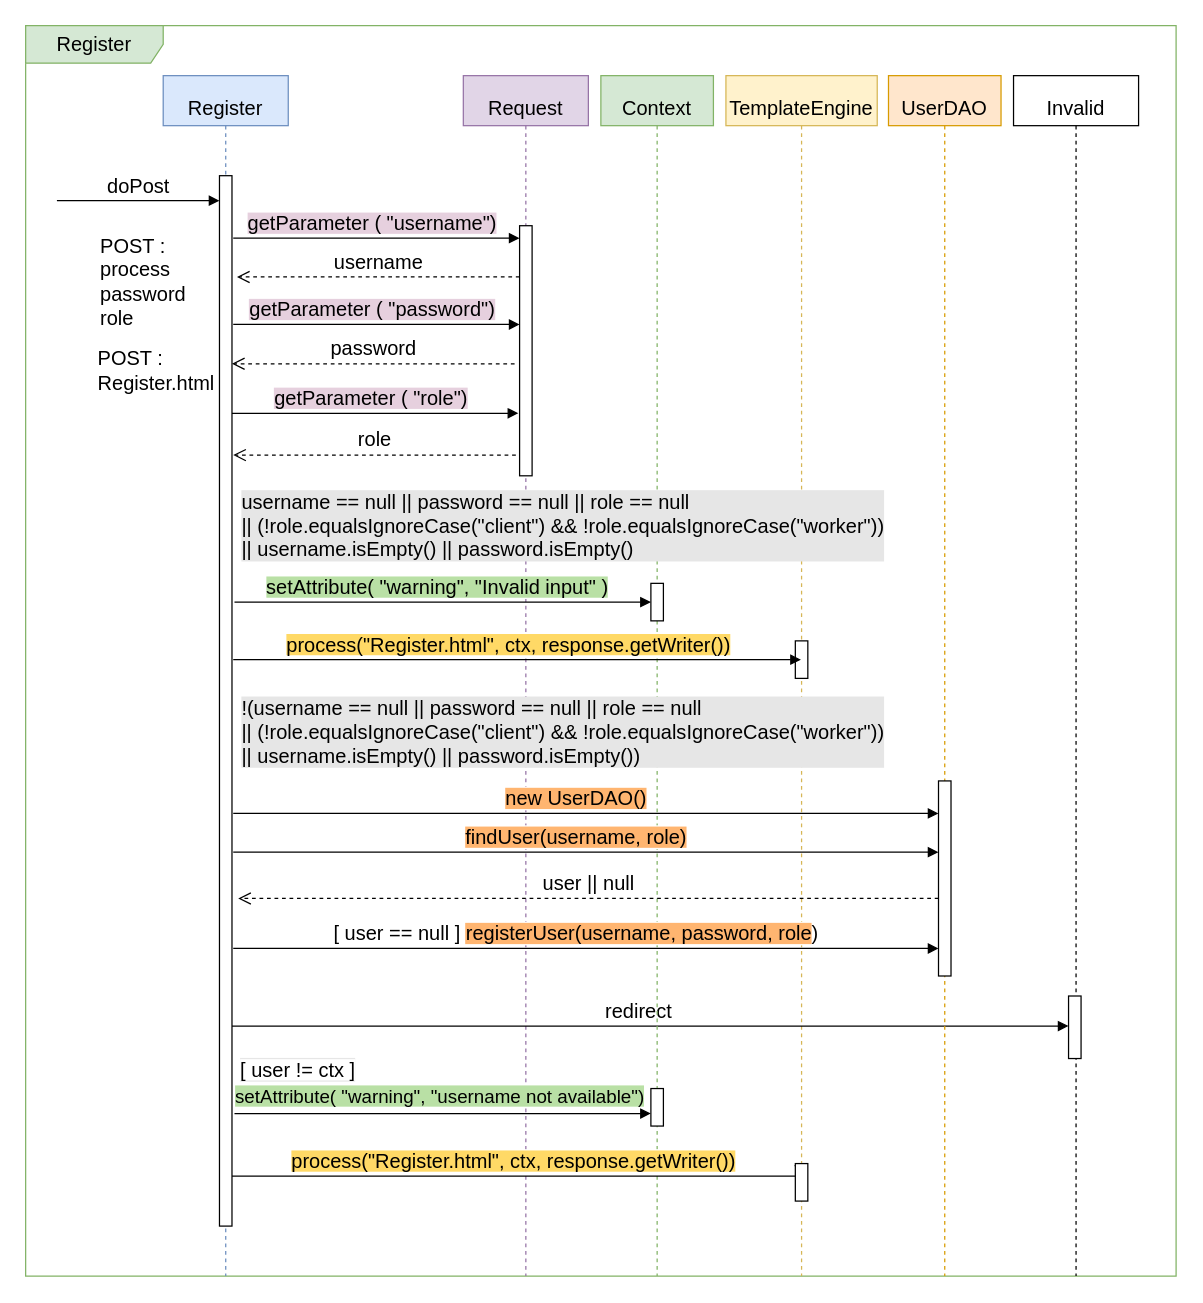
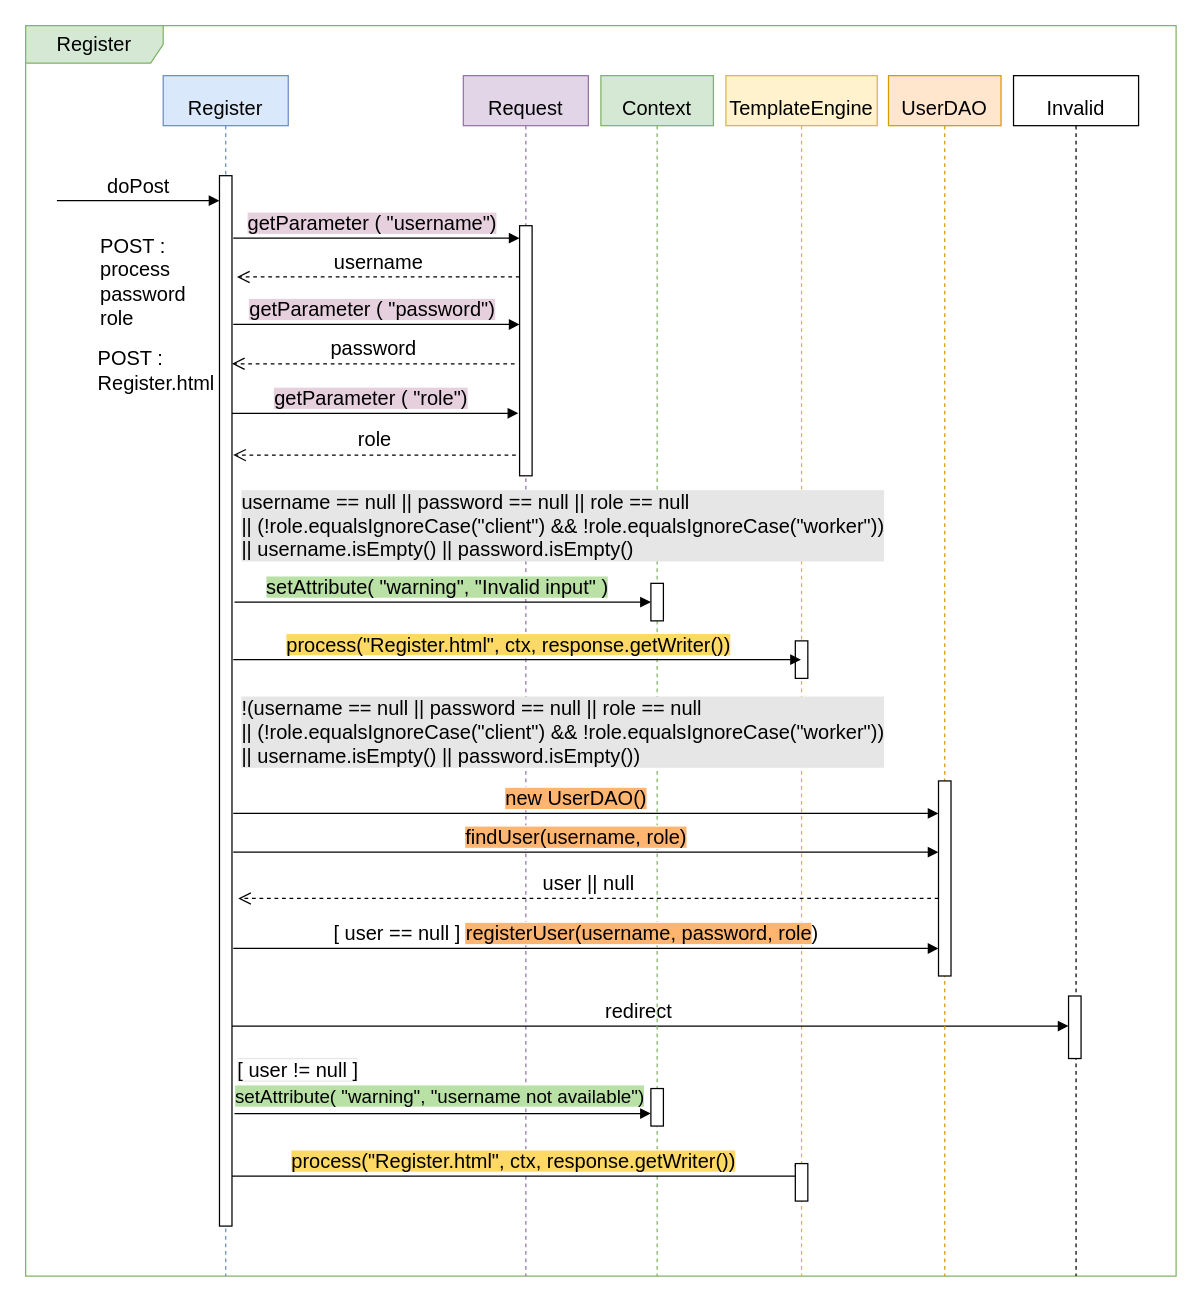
node "[ user != ctx ]": label "[ user != ctx ]" -> "[ user != null ]"
